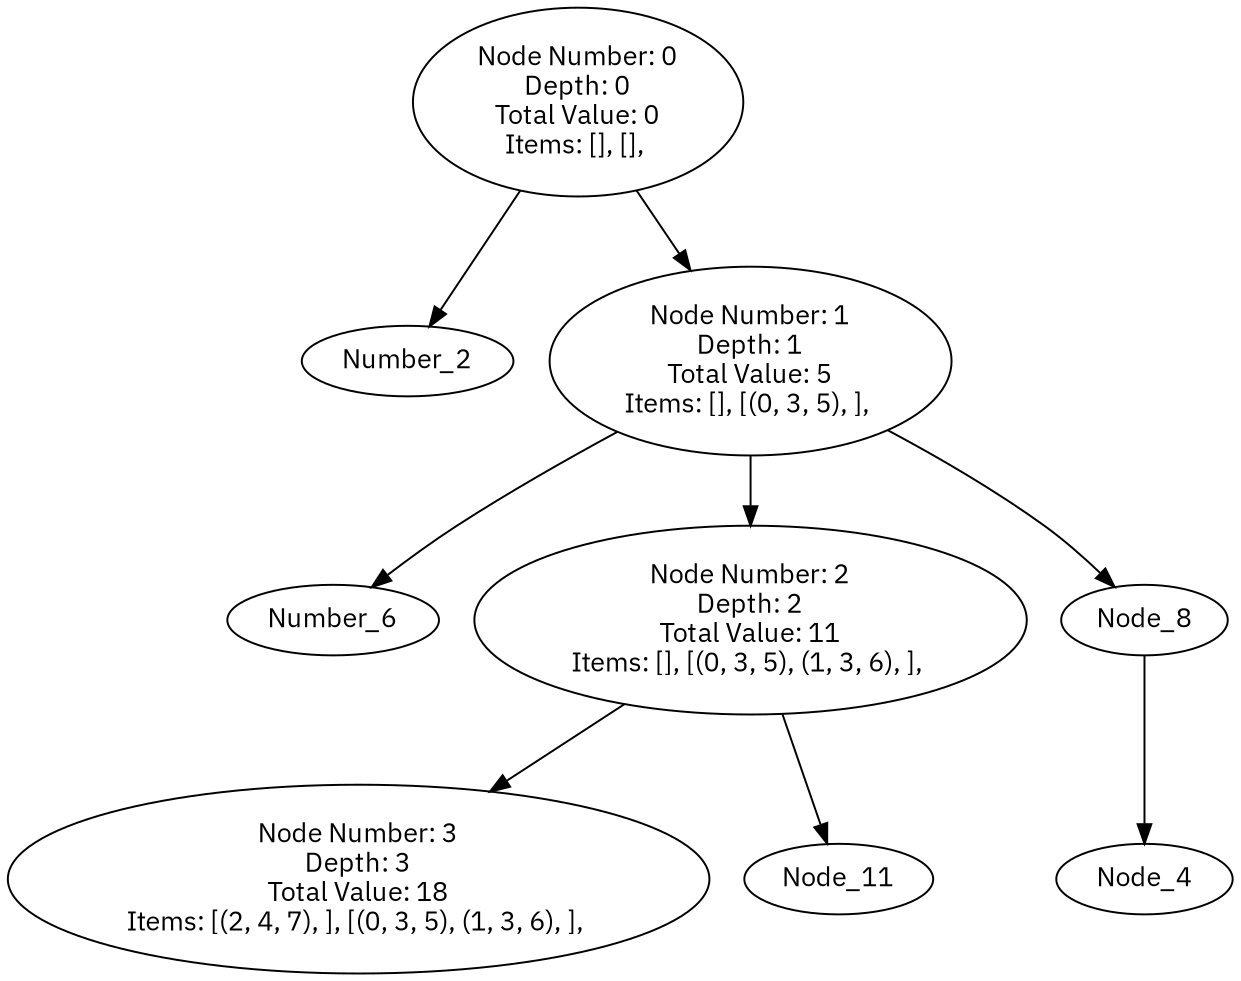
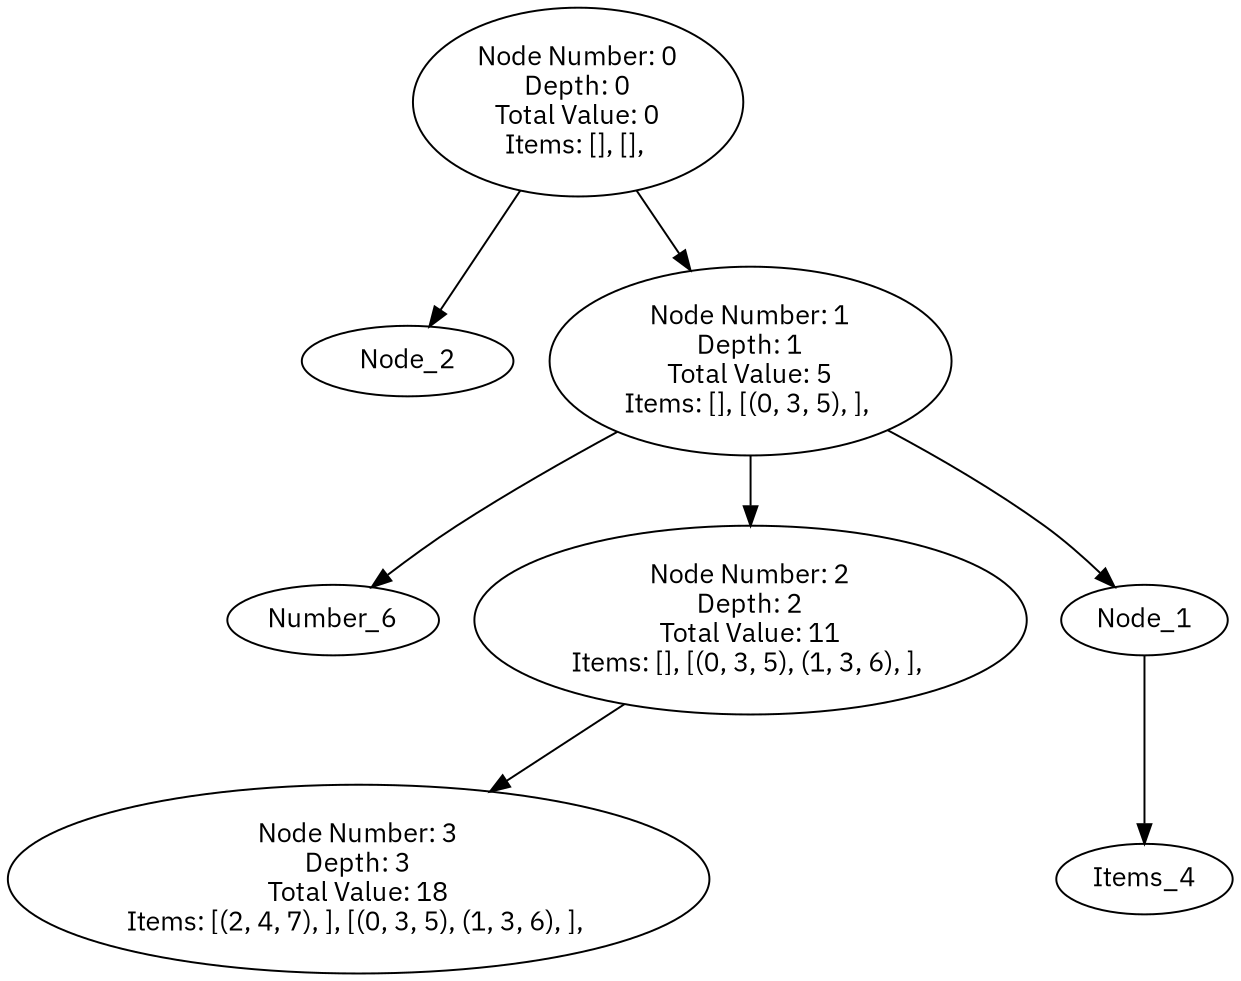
node "Number_2": label "Number_2" -> "Node_2"
node "Node_8": label "Node_8" -> "Node_1"
node "Node_11": removed
node "Node_4": label "Node_4" -> "Items_4"
